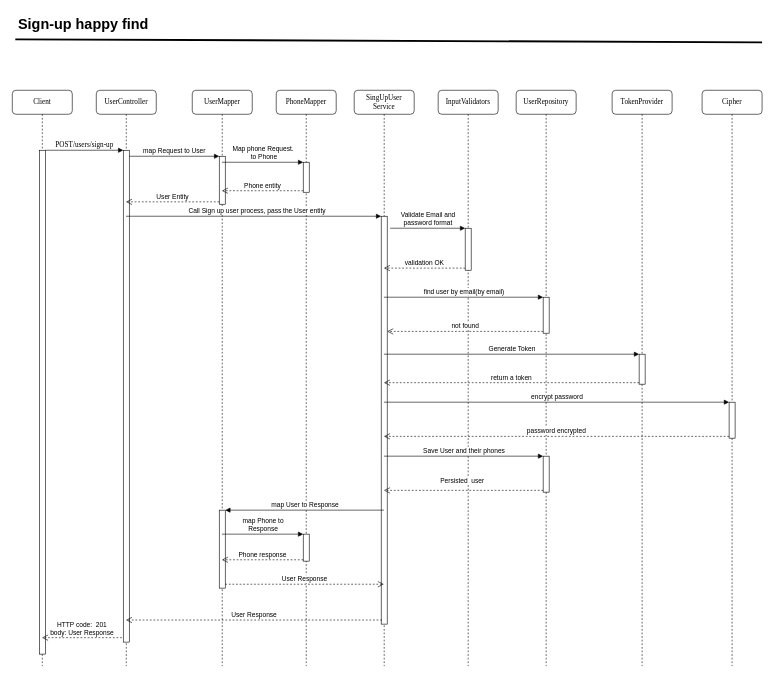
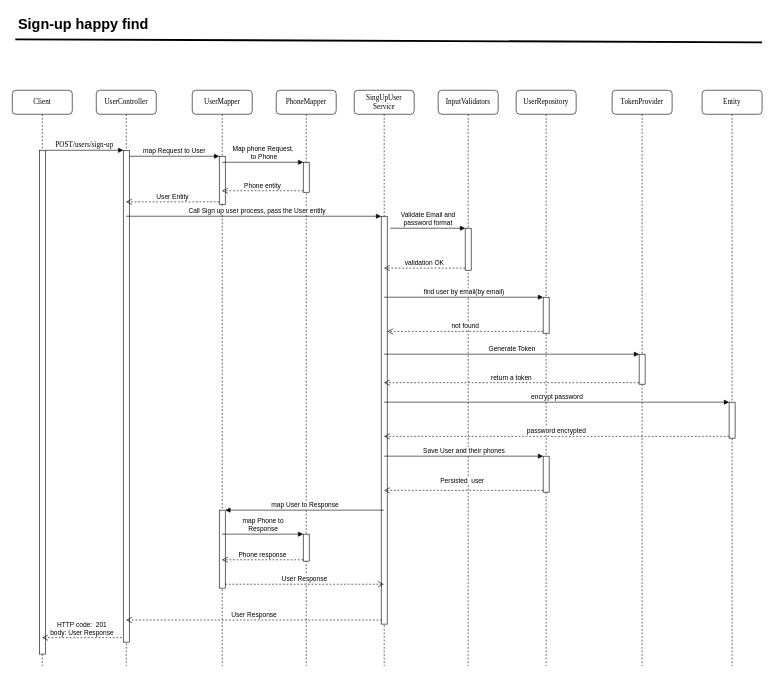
node "Cipher": label "Cipher" -> "Entity"
